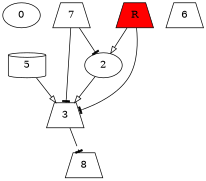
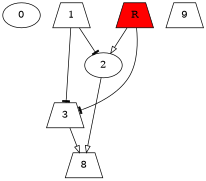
node "7": label "7" -> "1"
node "6": label "6" -> "9"
node "5": removed
edge "2" -> "3": now "2" -> "8"
edge "3" -> "8": arrowhead tee -> onormal
